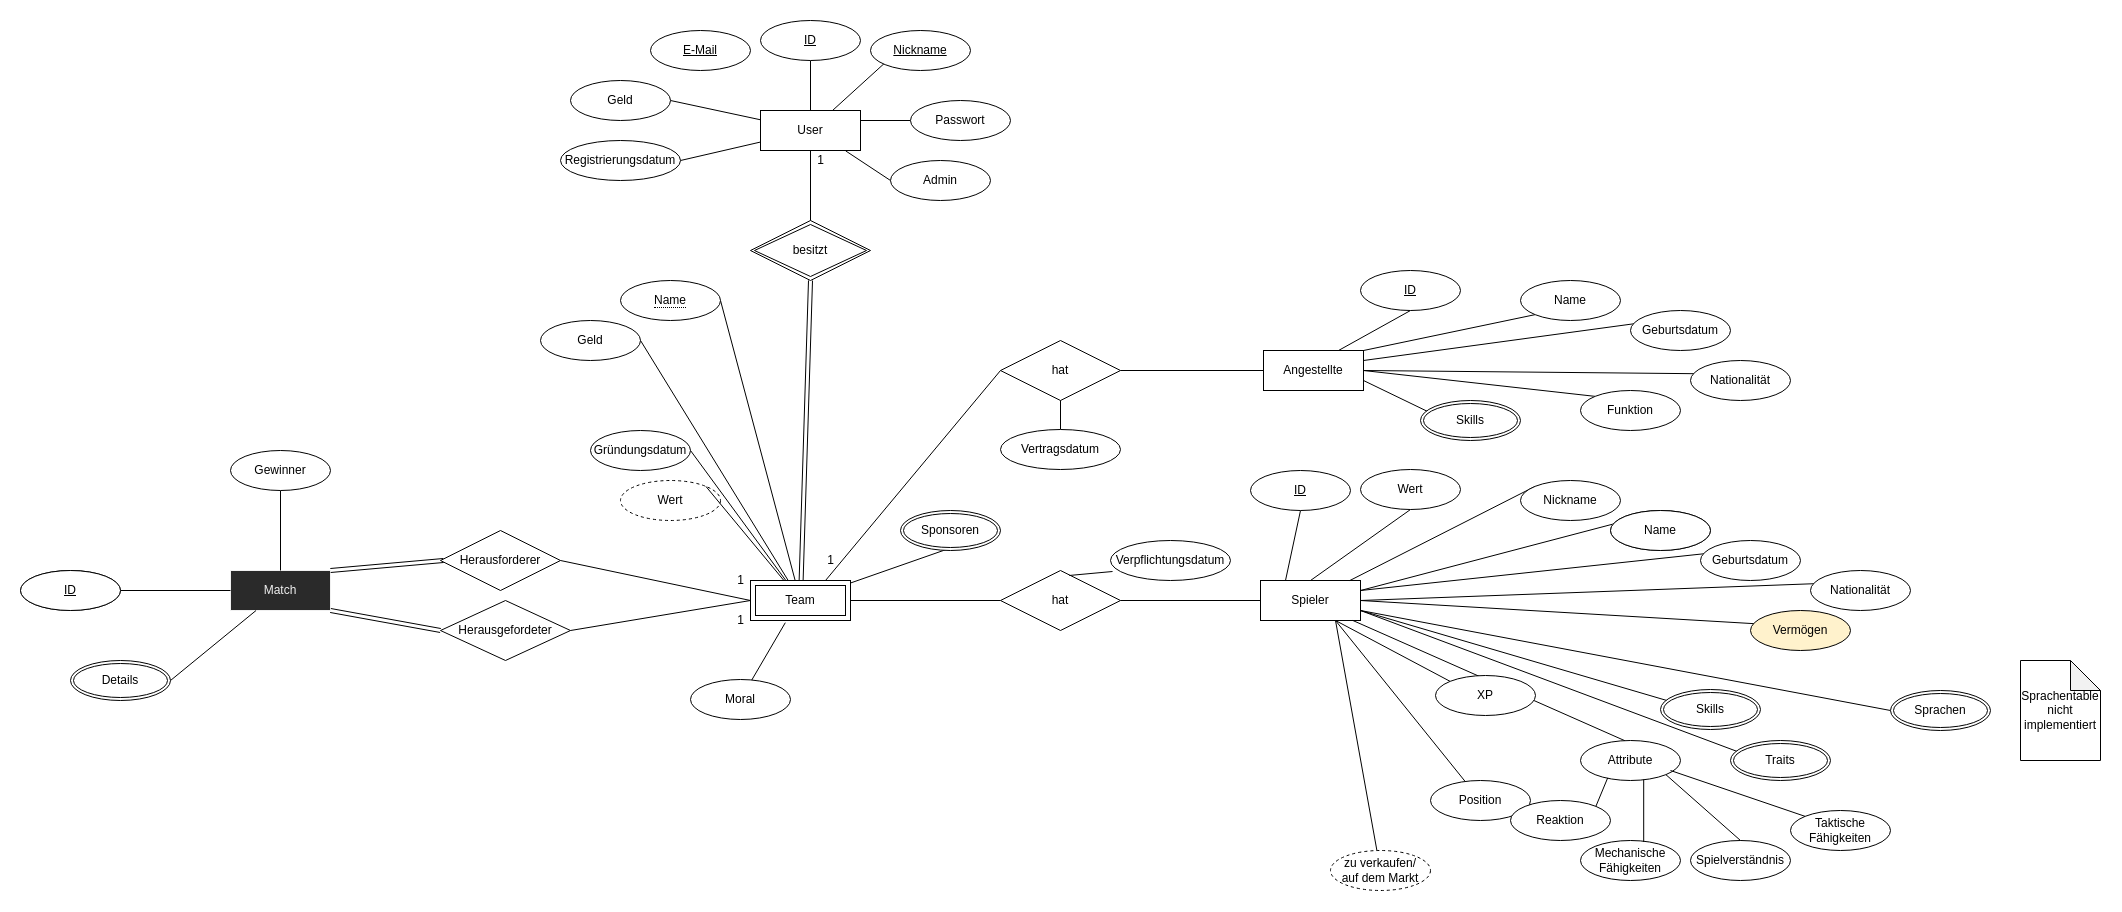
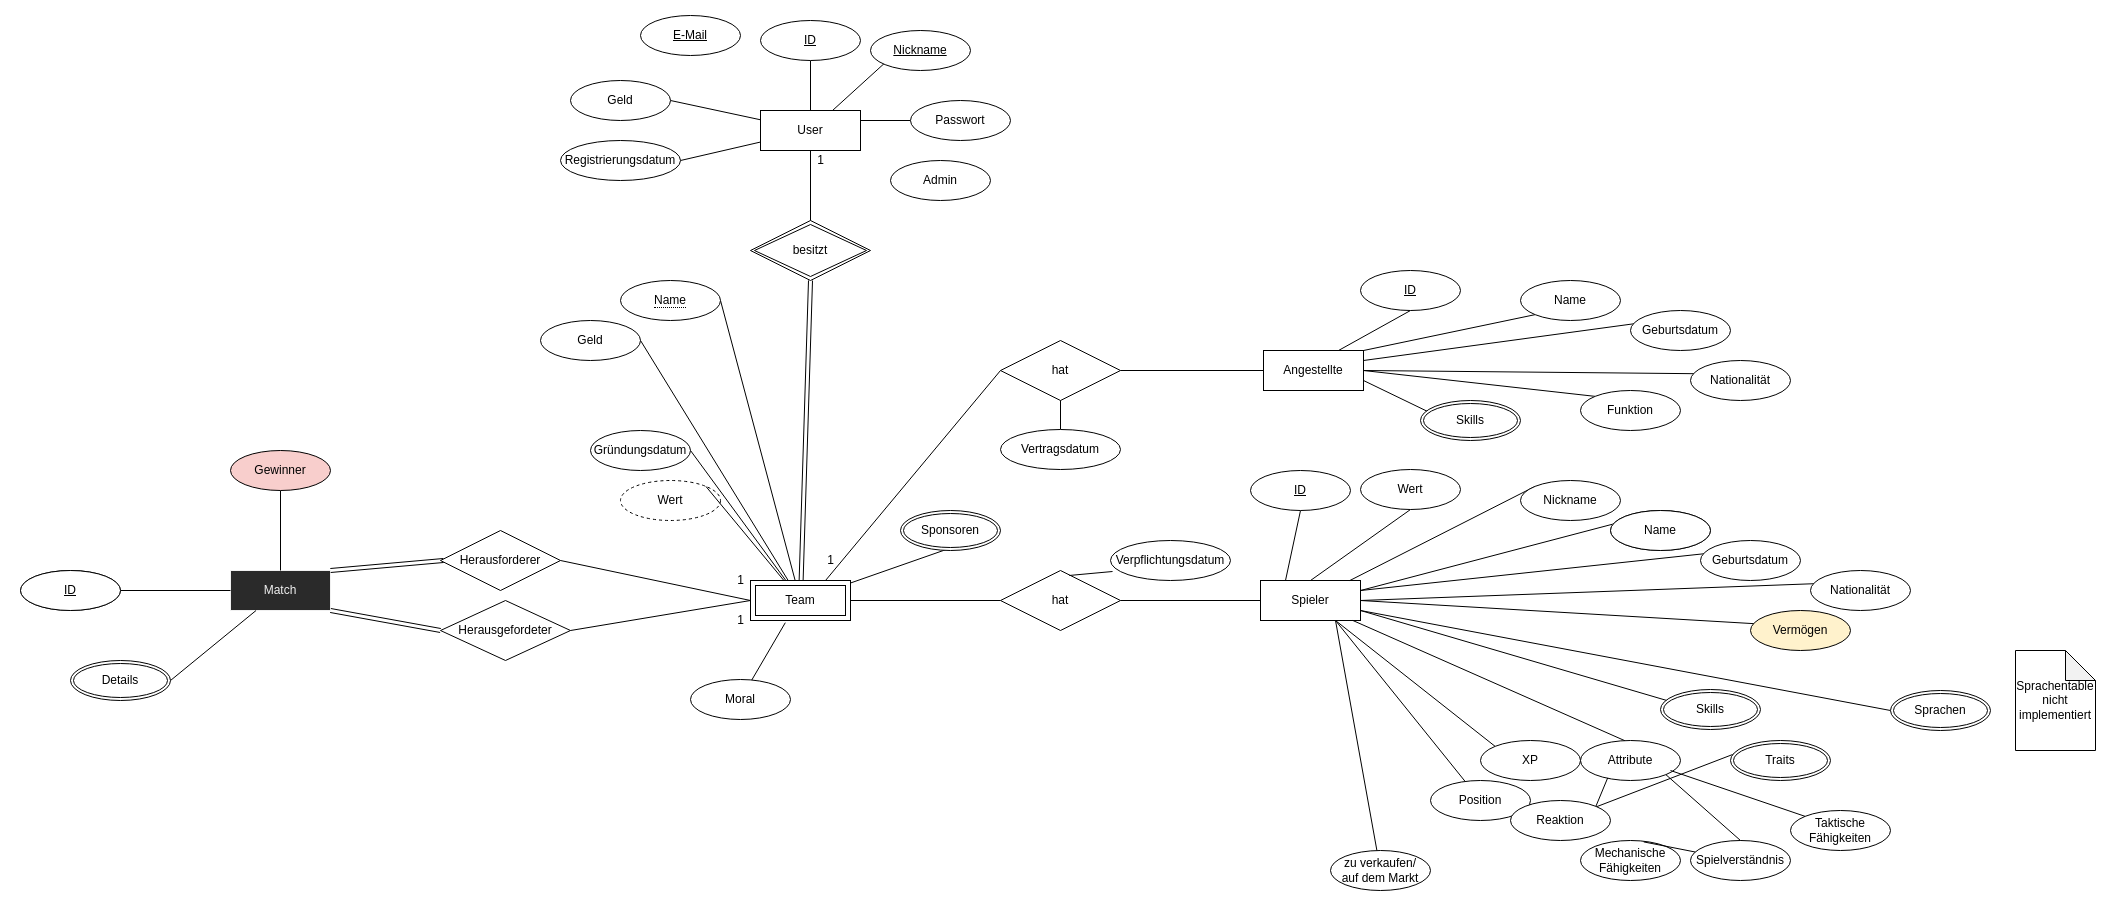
node "E-Mail": moved (701, 51) -> (691, 36)
edge "User" -- "Admin": removed
node "Gewinner": fillcolor #ffffff -> #f8cecc
edge "Spieler" -- "Traits": now "Reaktion" -- "Traits"
node "XP": moved (1486, 696) -> (1531, 761)
node "Sprachentable nicht implementiert": moved (2061, 711) -> (2056, 701)
edge "Attribute" -- "Mechanische Fähigkeiten": now "Spielverständnis" -- "Mechanische Fähigkeiten"
node "zu verkaufen/ auf dem Markt": style dashed -> solid
